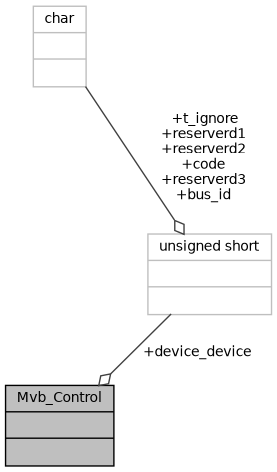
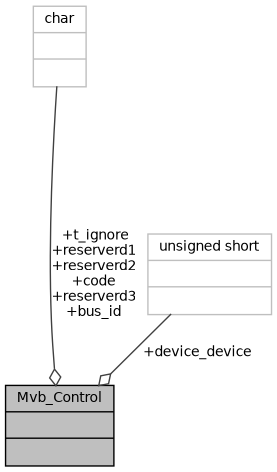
edge "char" -> "unsigned short": now "char" -> "Mvb_Control"
